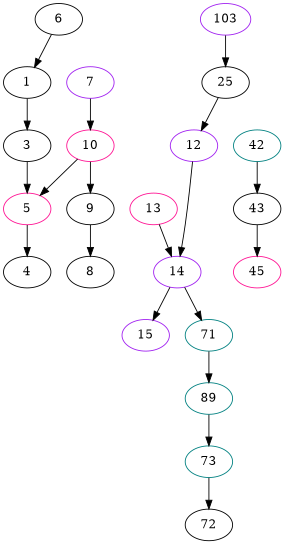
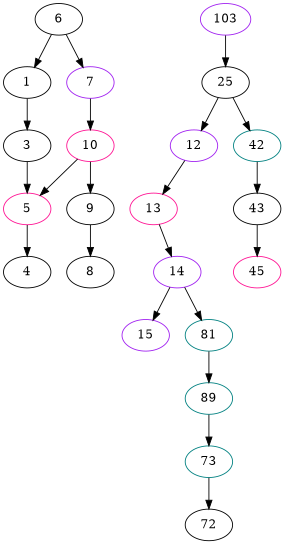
edge "6" -> "7": added
edge "25" -> "42": added
edge "12" -> "14": now "12" -> "13"
node "71": label "71" -> "81"
